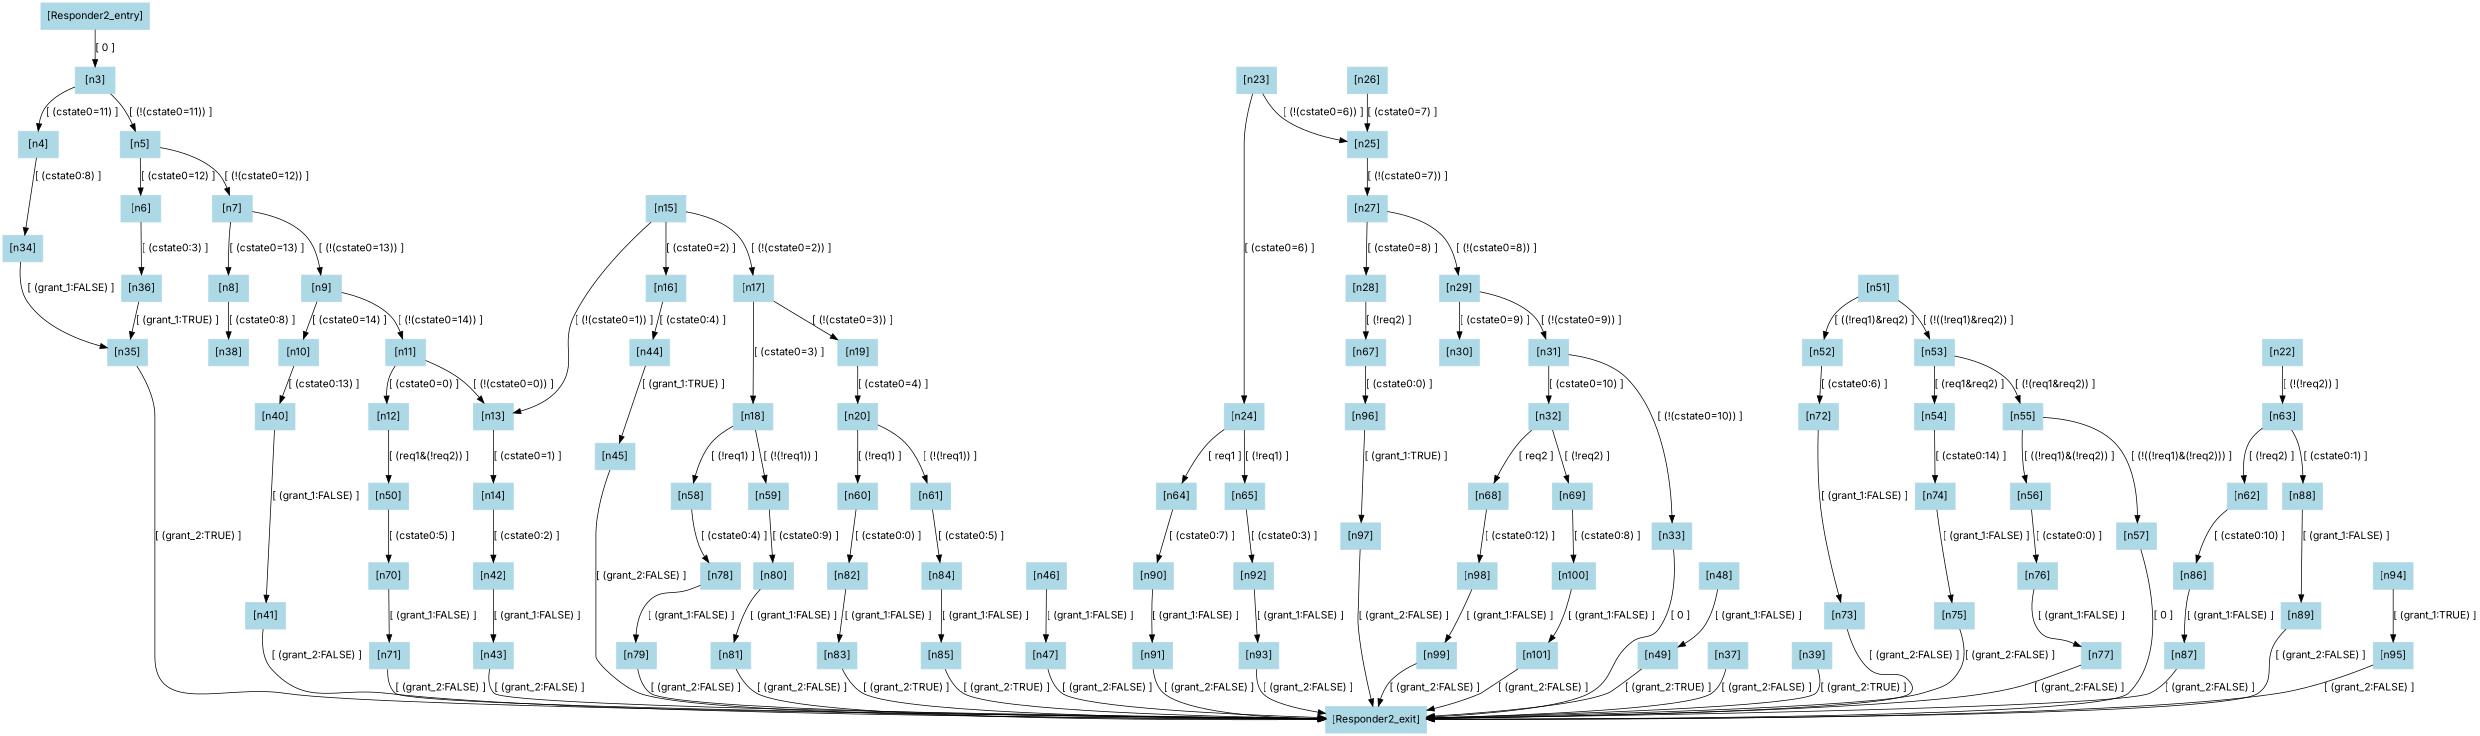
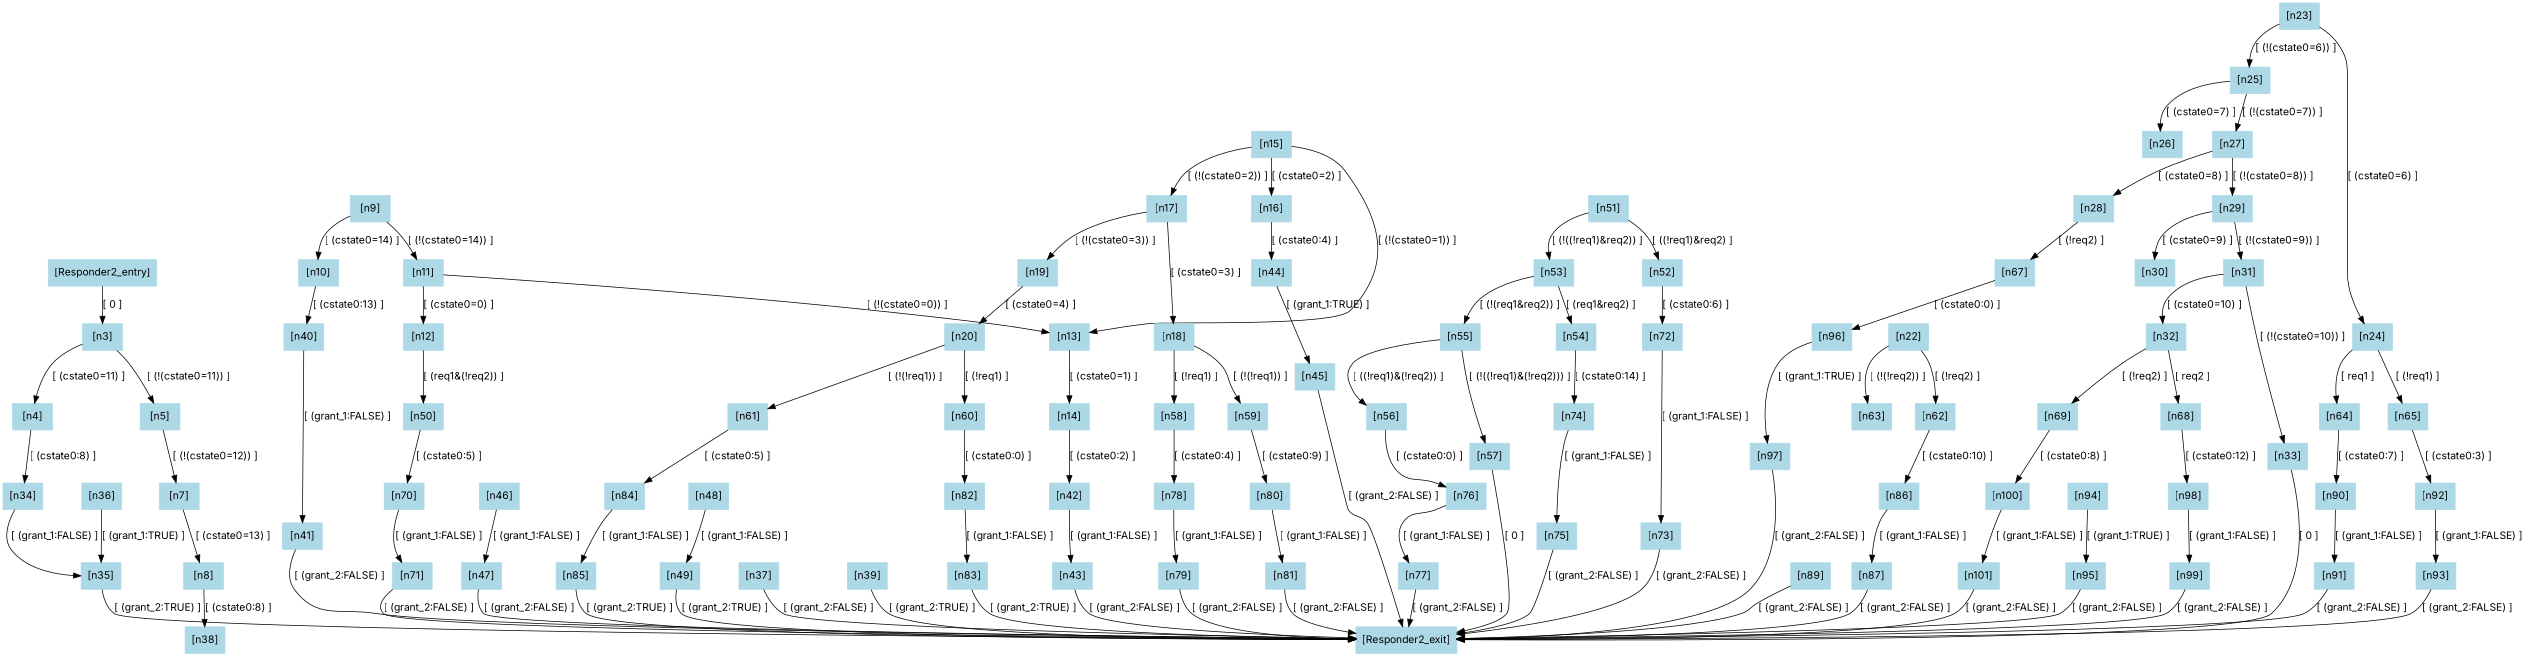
edge "[n26]" -> "[n25]": reversed
node "[n6]": removed
edge "[n7]" -> "[n9]": removed, label "[ (!(cstate0=13)) ]"
edge "[n63]" -> "[n62]": now "[n22]" -> "[n62]"
node "[n88]": removed
